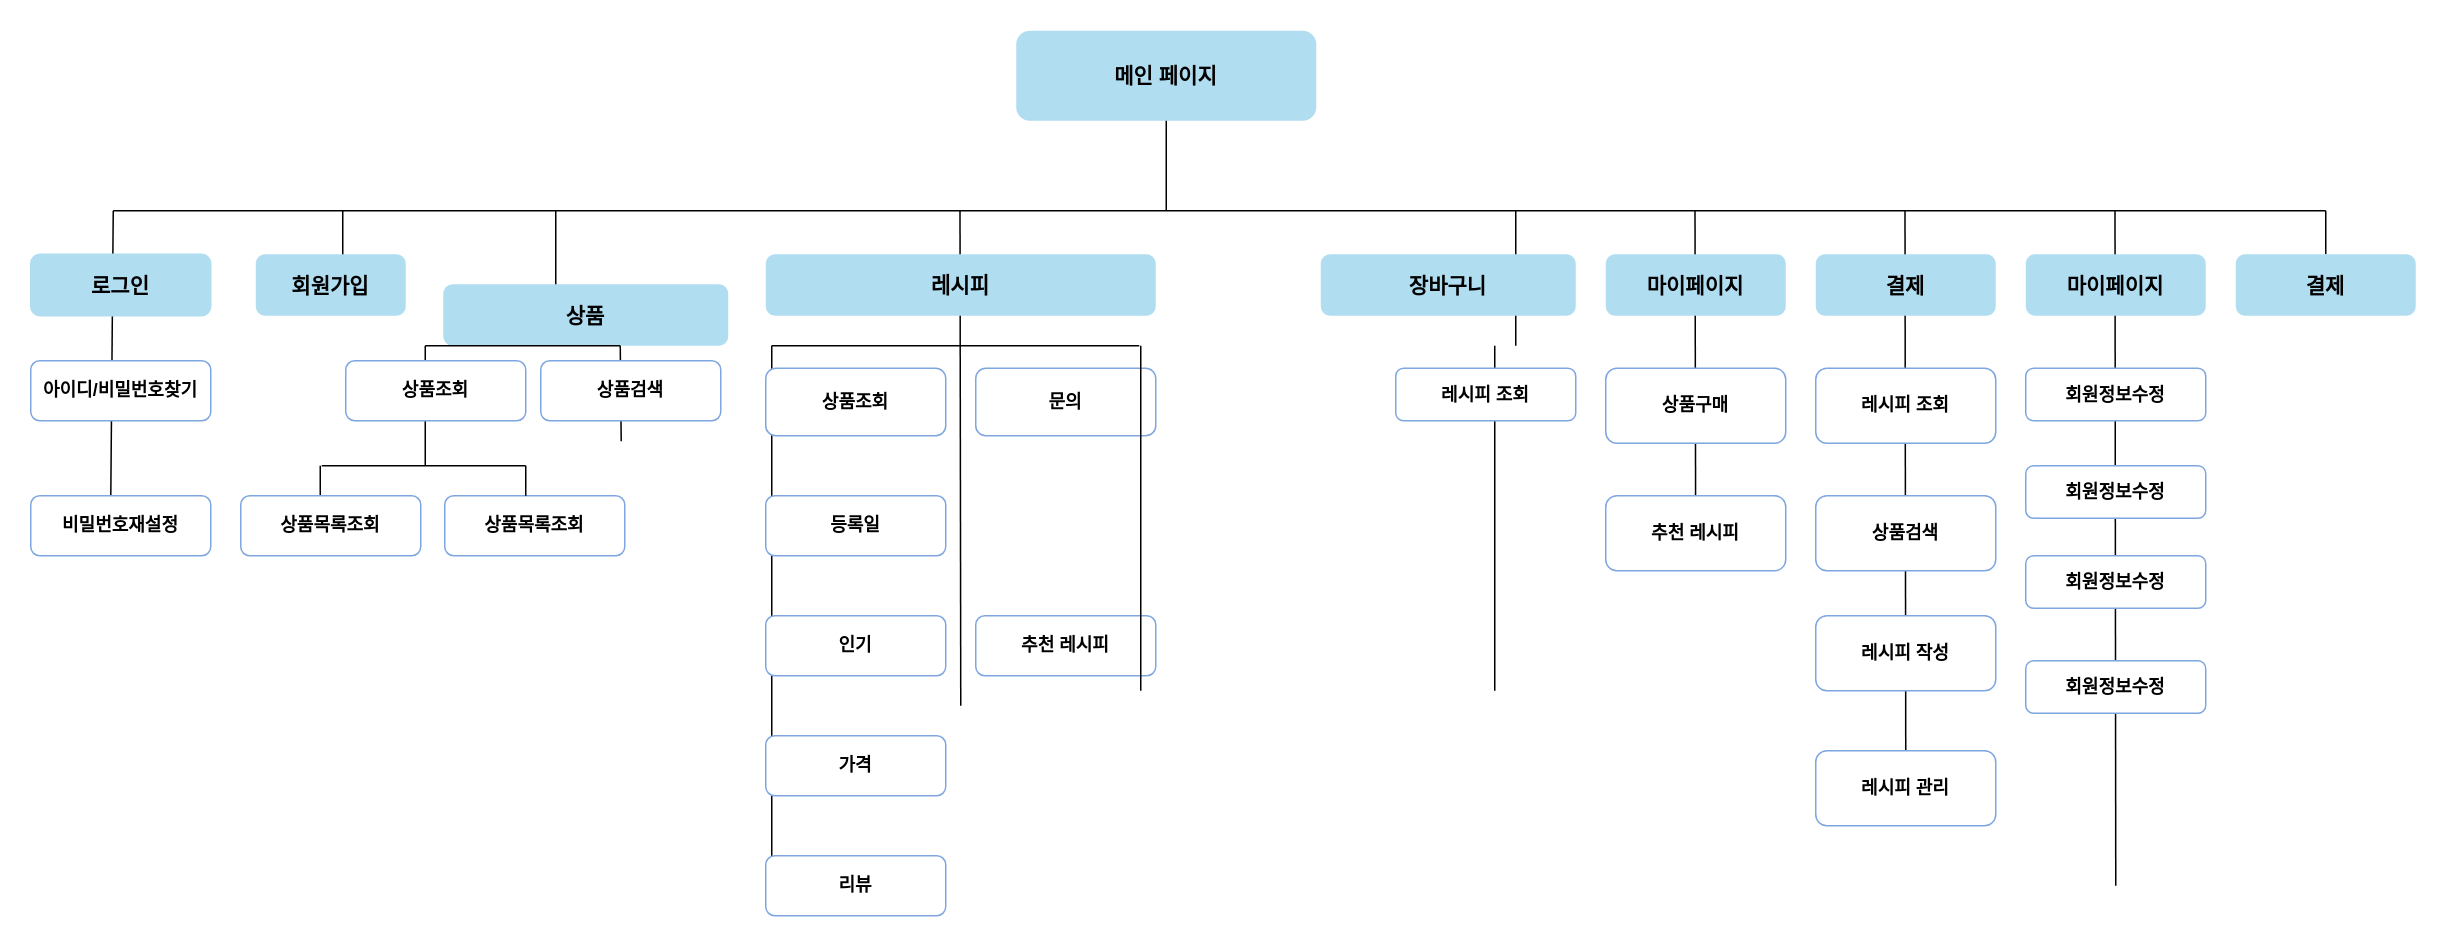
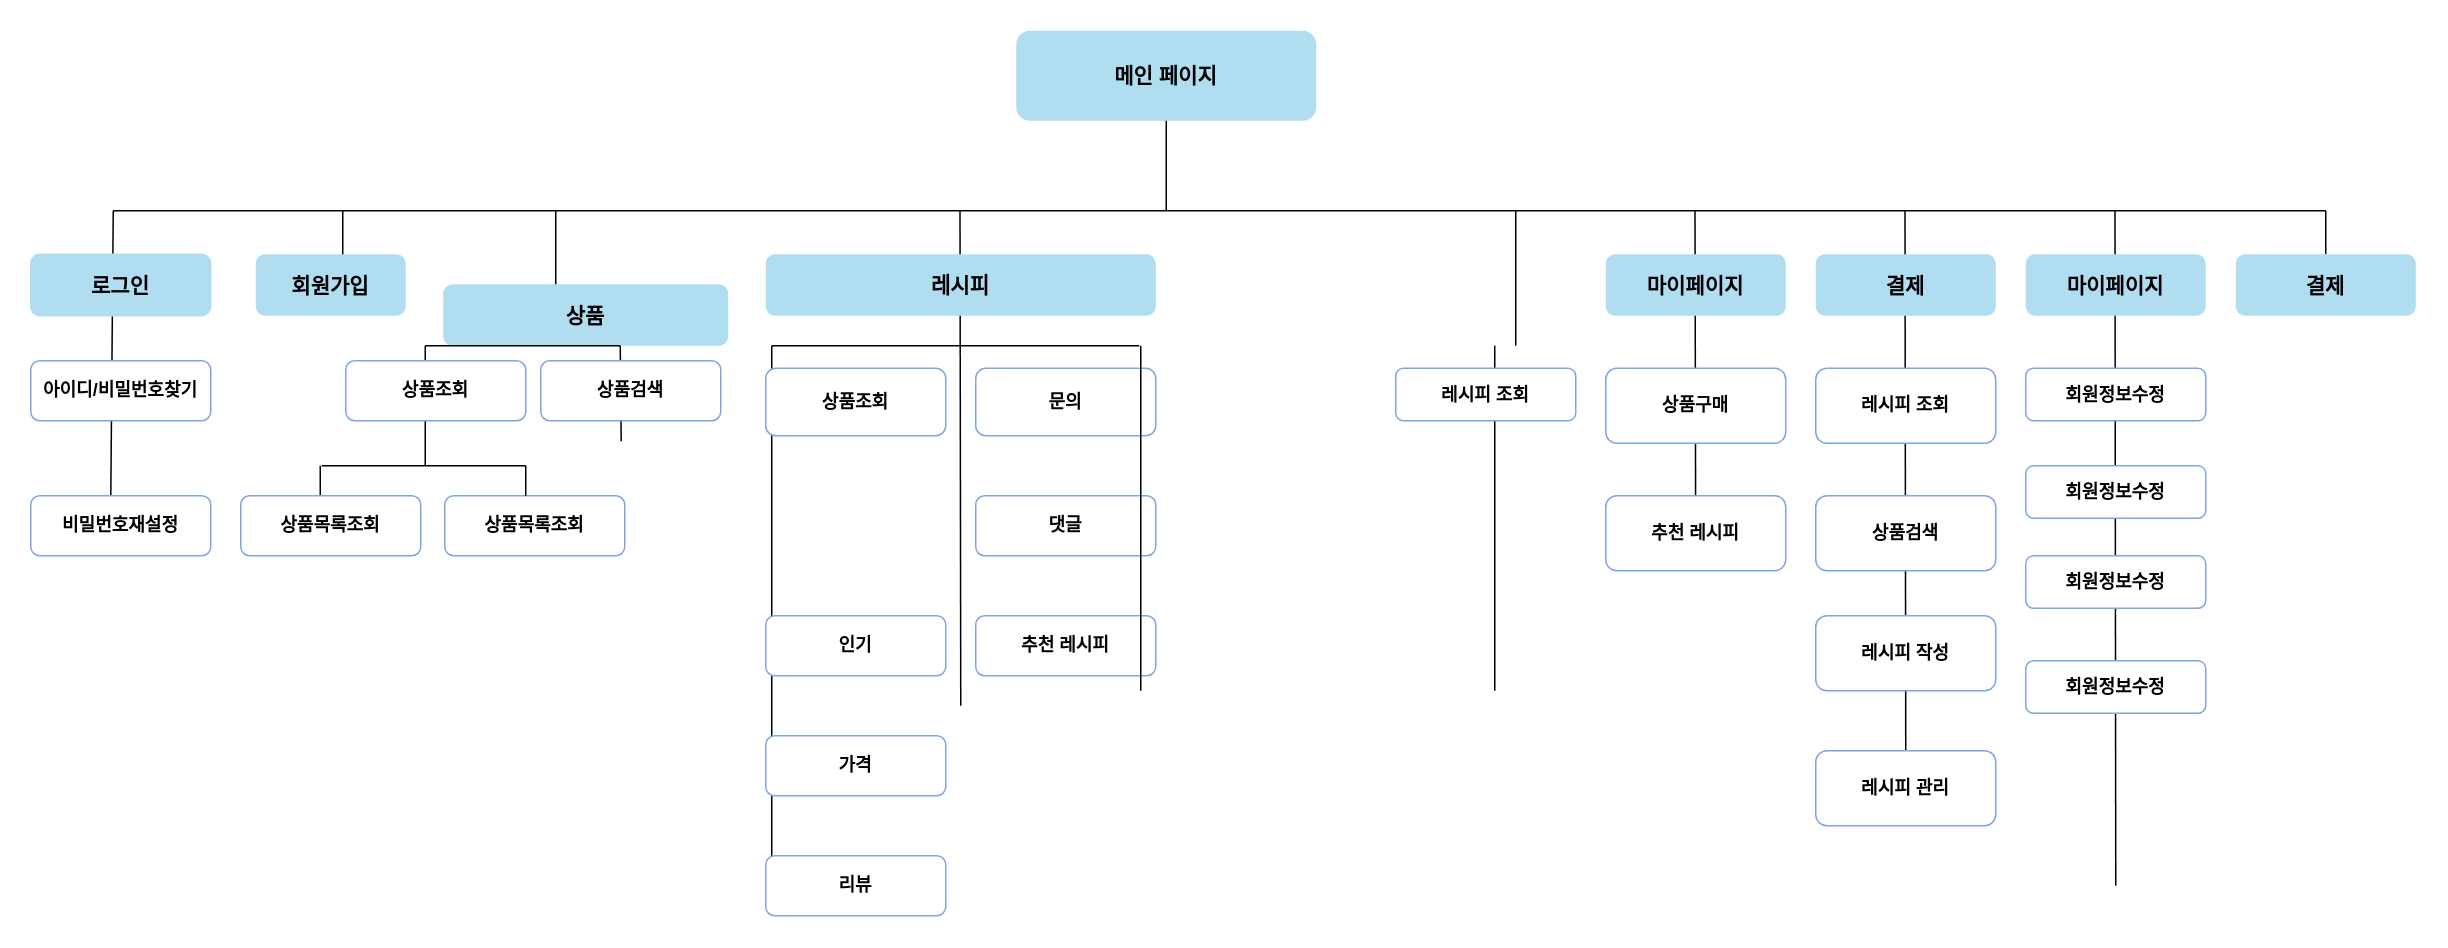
node "장바구니": removed
node "등록일": removed
node "댓글": added
